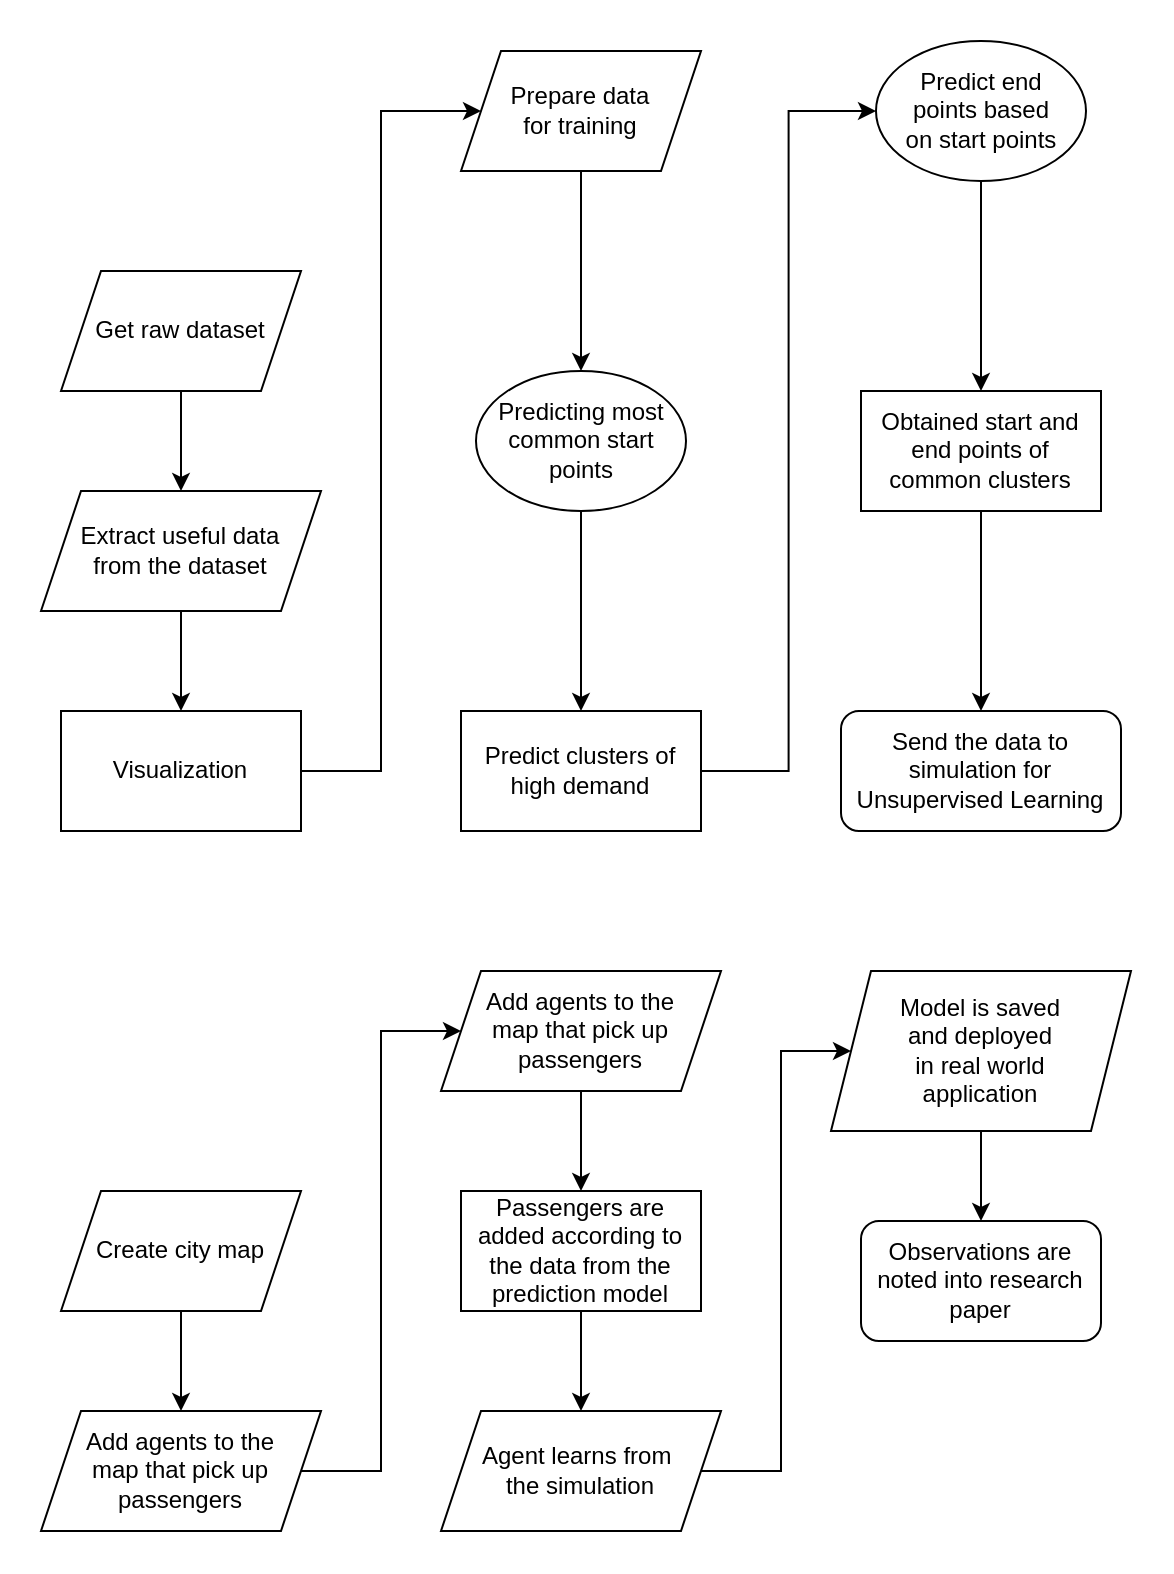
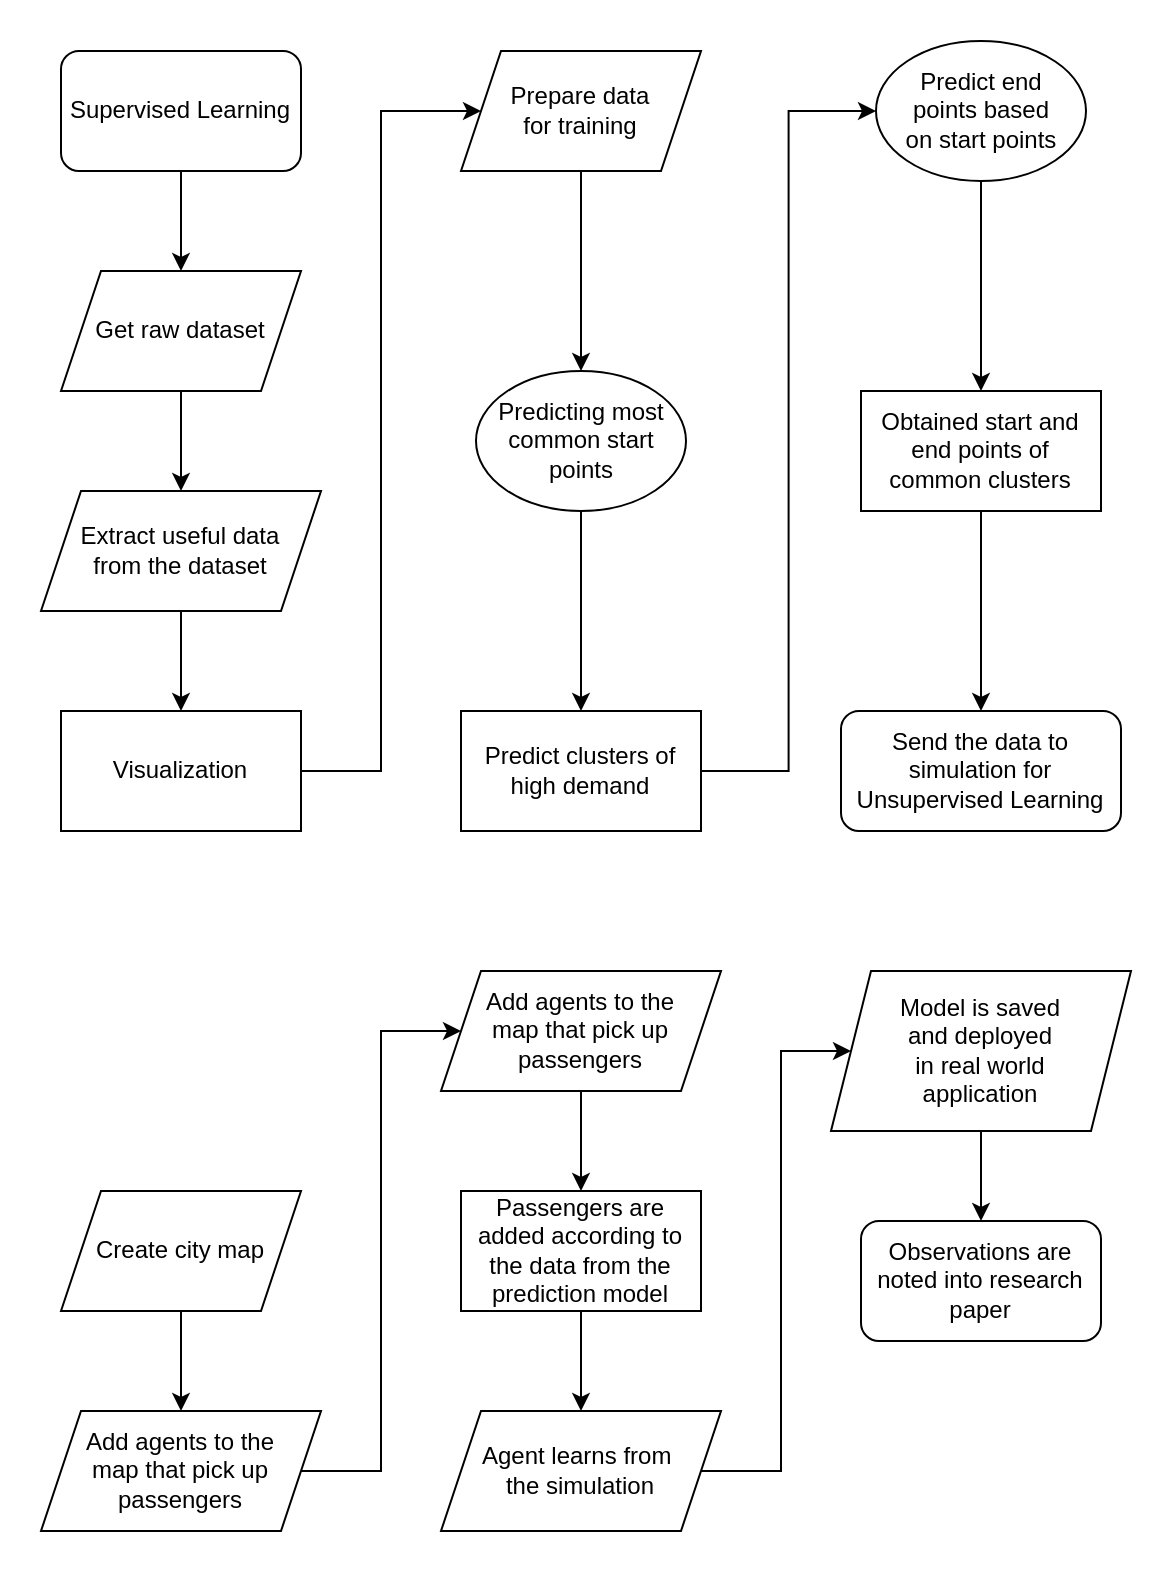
node "Supervised Learning": added
edge "Supervised Learning" -> "Get raw dataset": added
